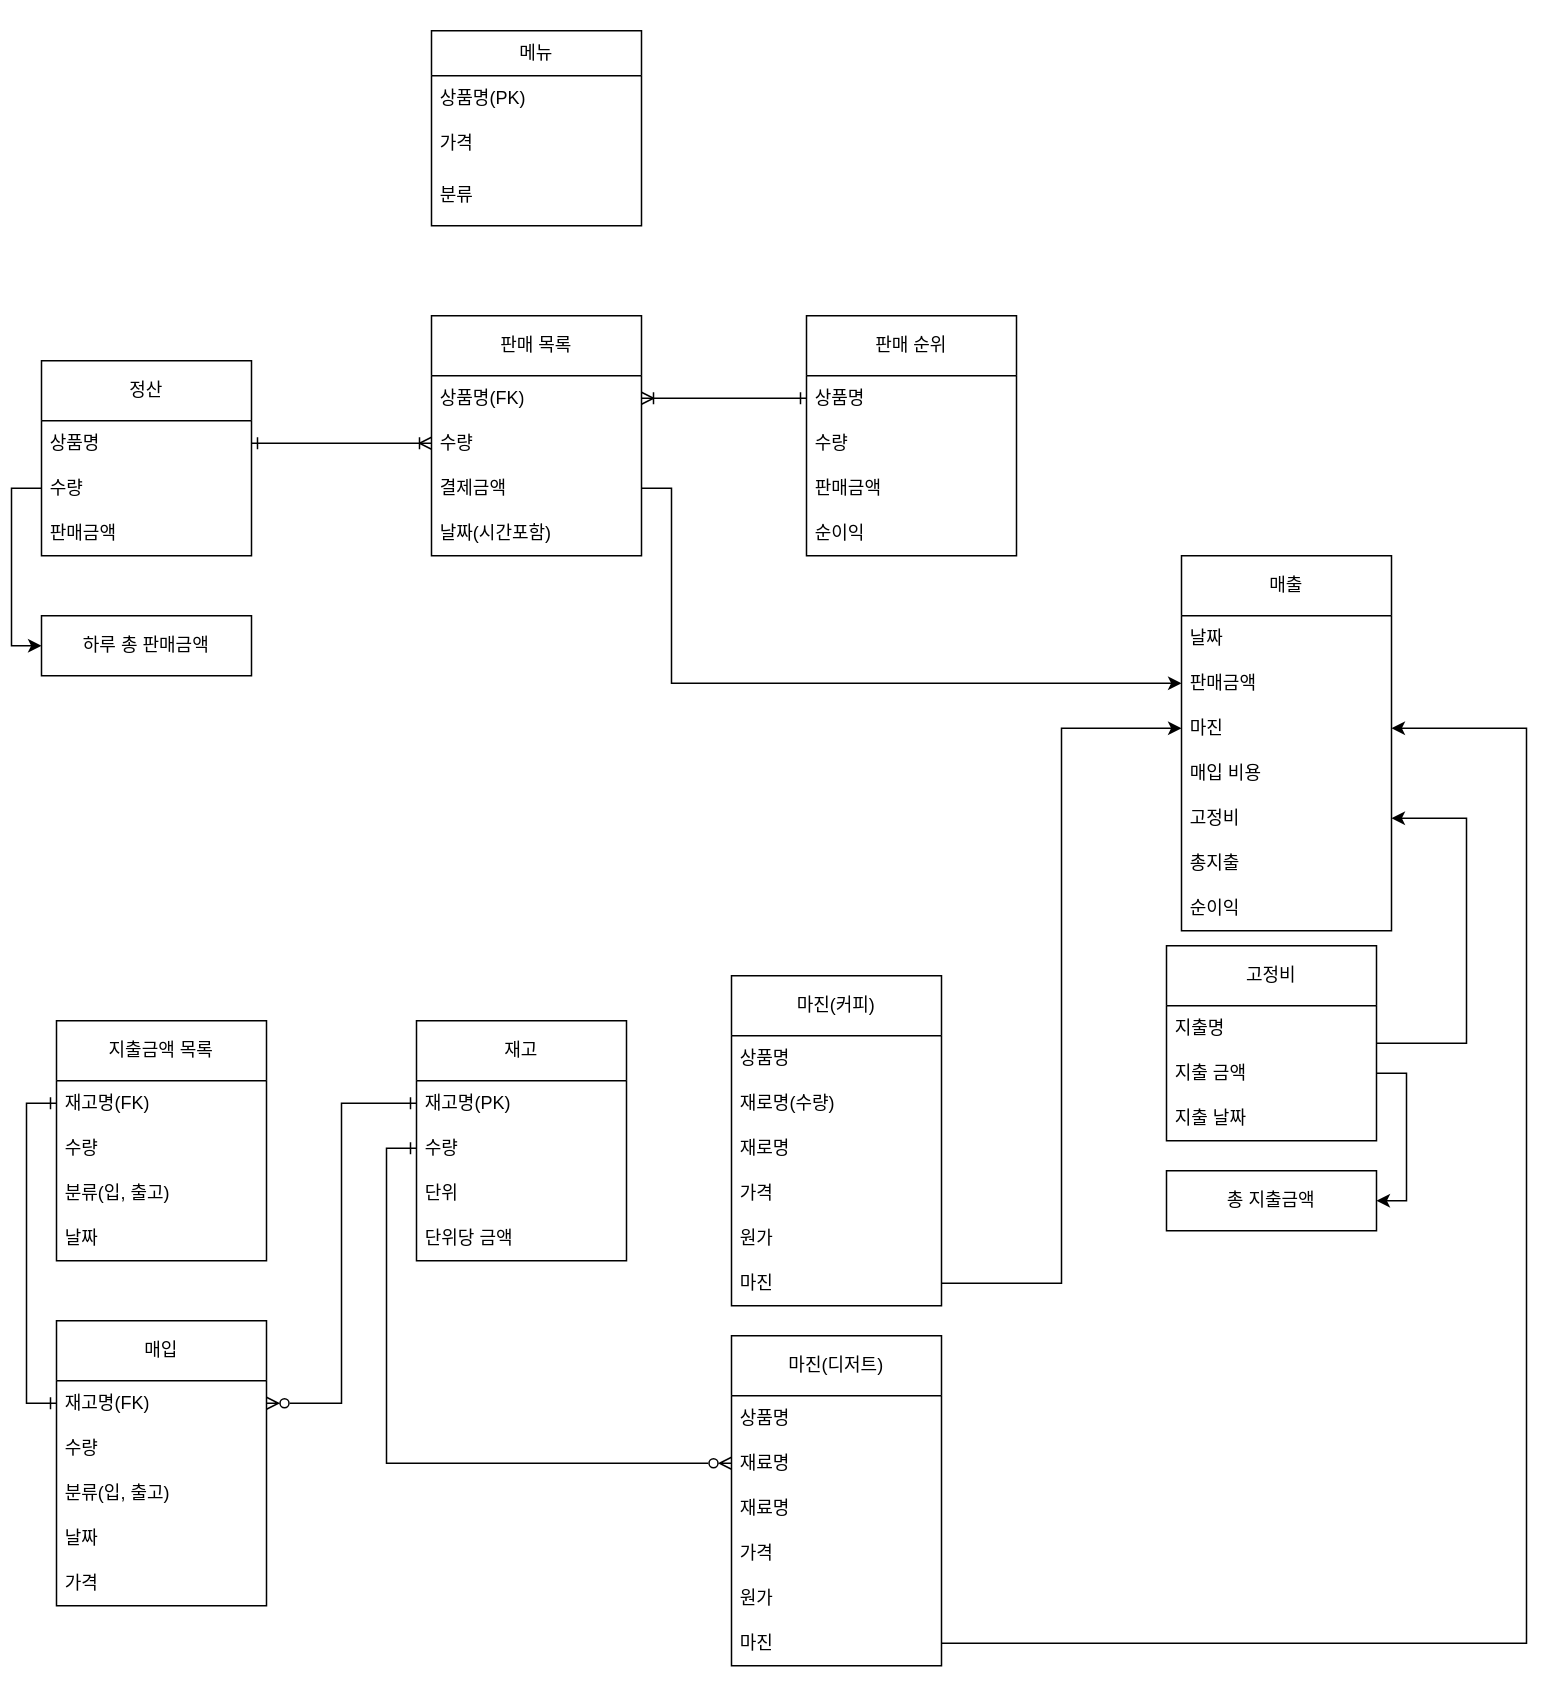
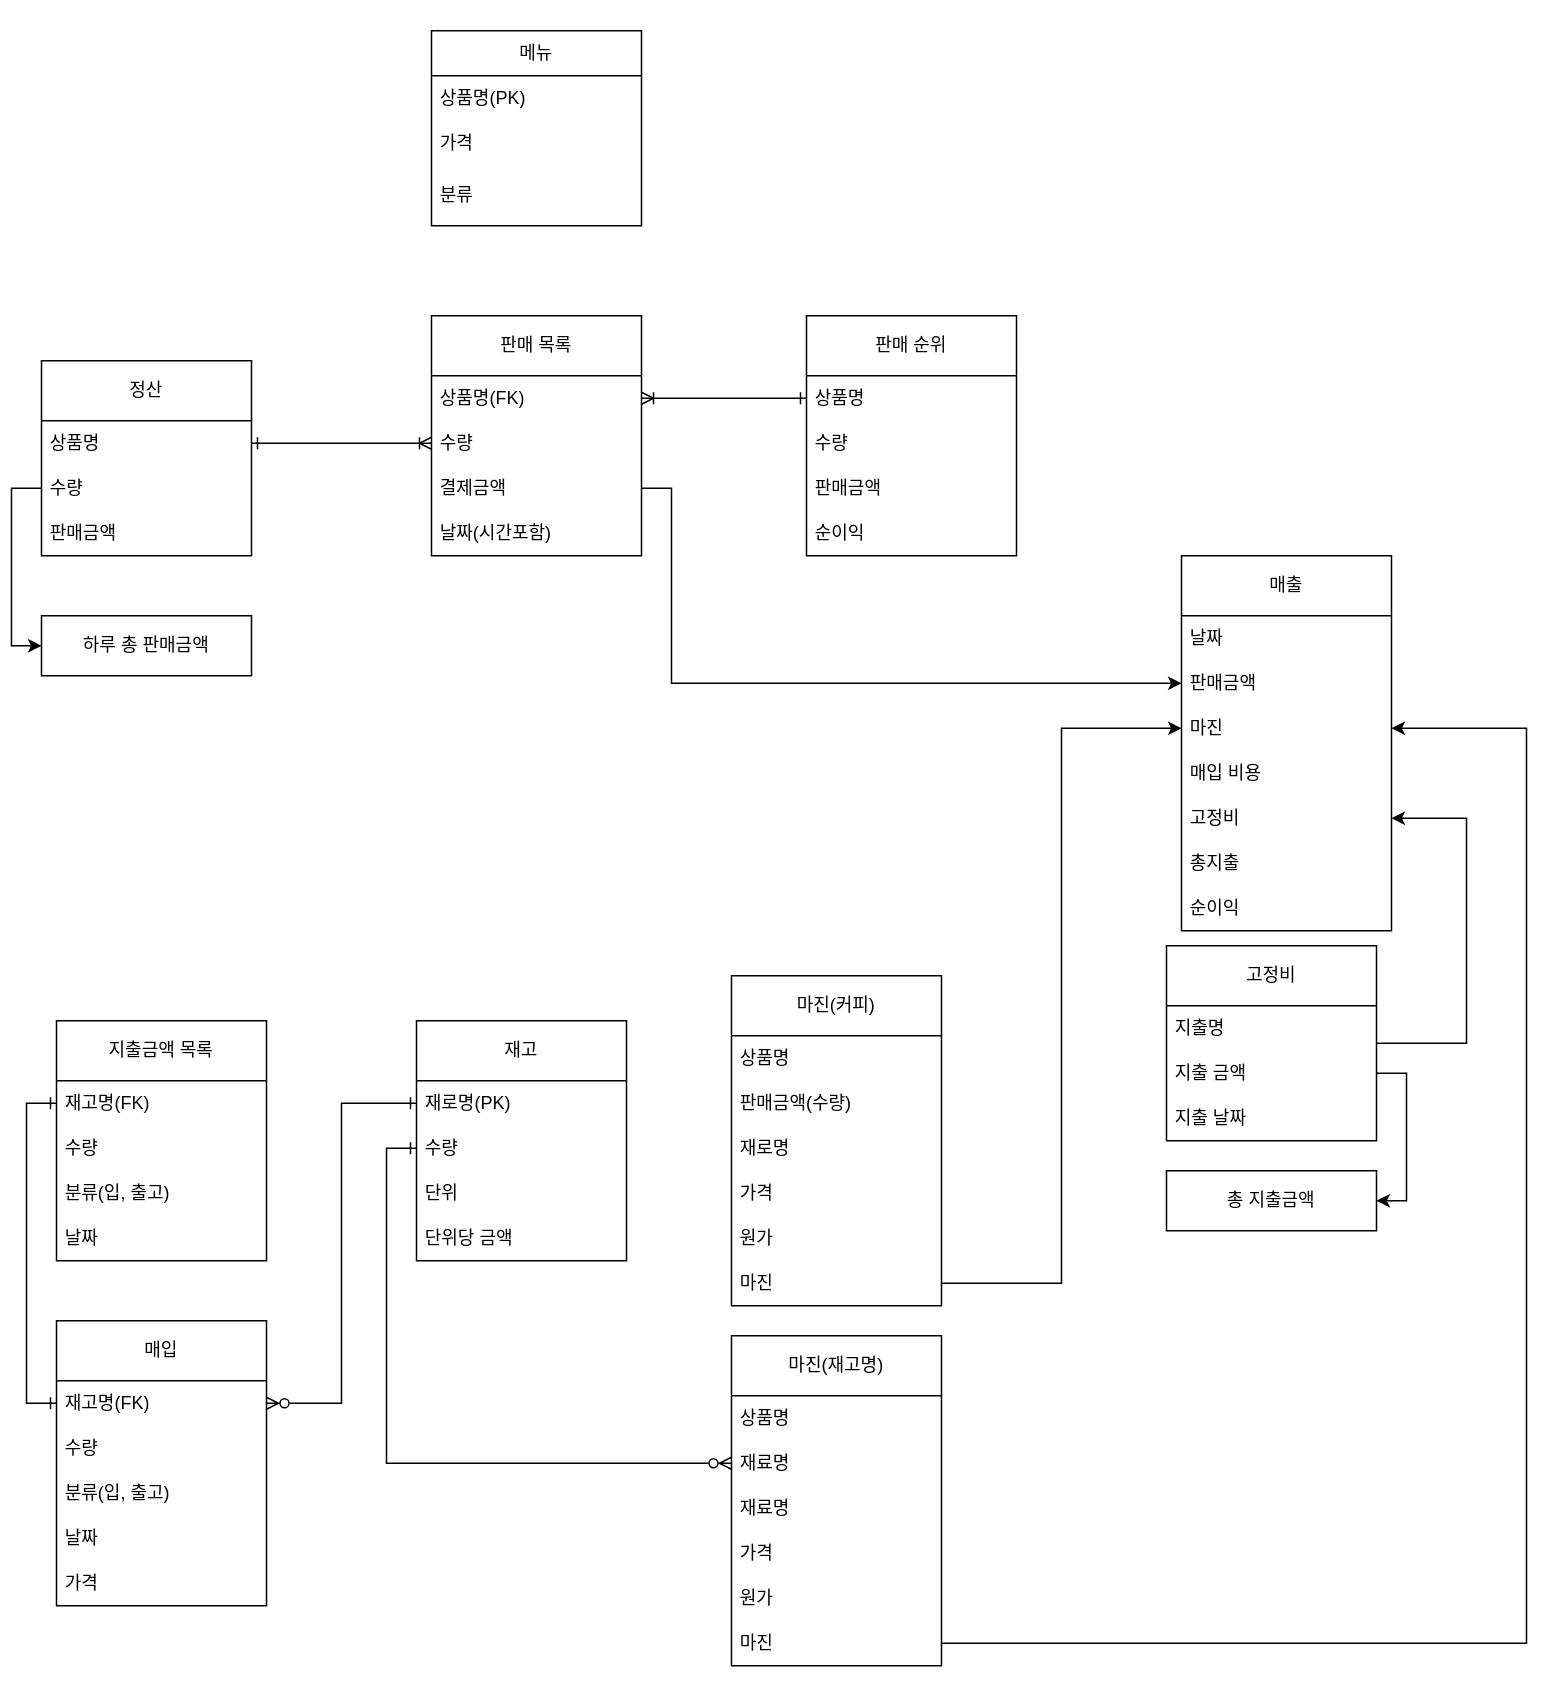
node "재고명(PK)": label "재고명(PK)" -> "재로명(PK)"
node "재로명(수량)": label "재로명(수량)" -> "판매금액(수량)"
node "마진(디저트)": label "마진(디저트)" -> "마진(재고명)"
